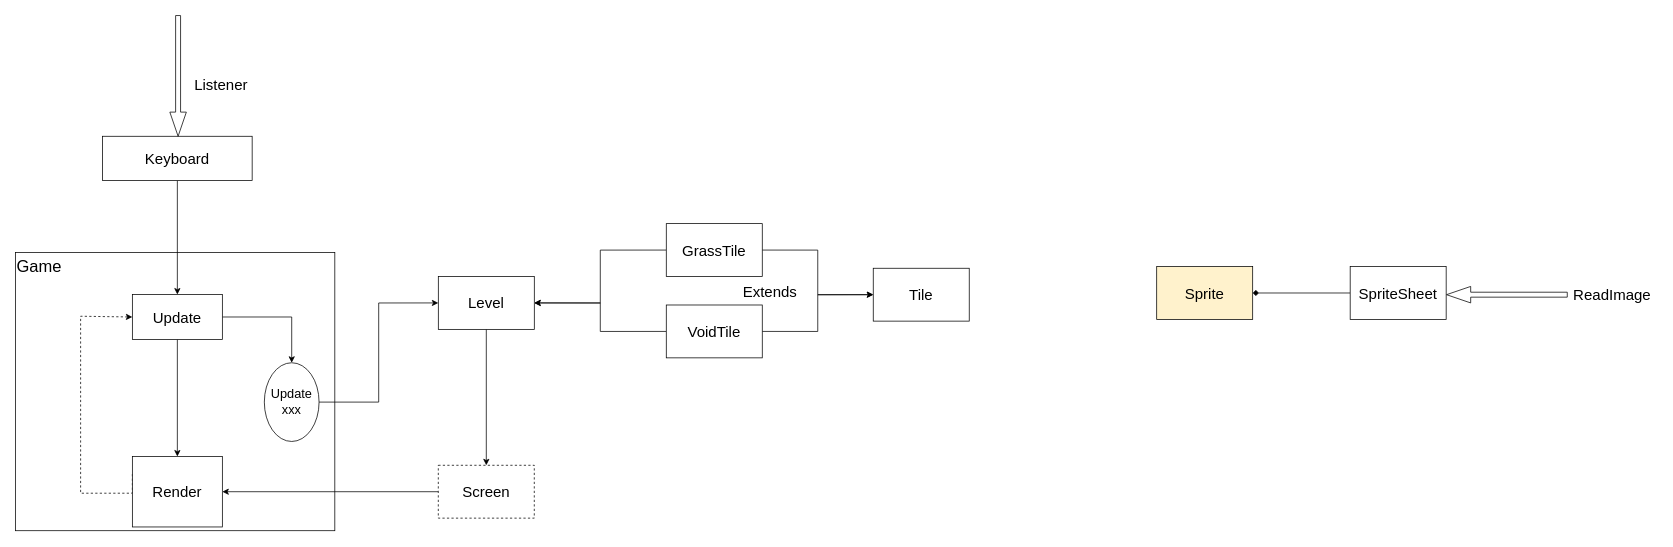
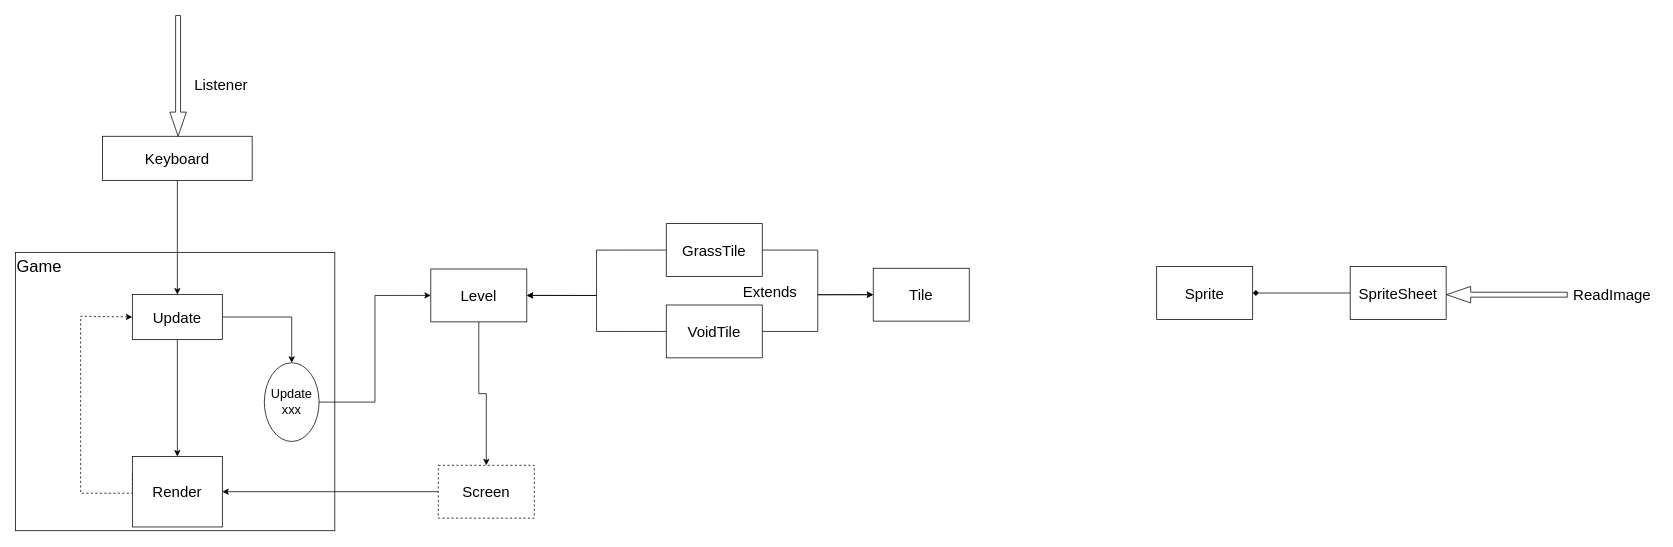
node "Sprite": fillcolor #fff2cc -> #ffffff
node "Level": moved (486, 303) -> (479, 295)
